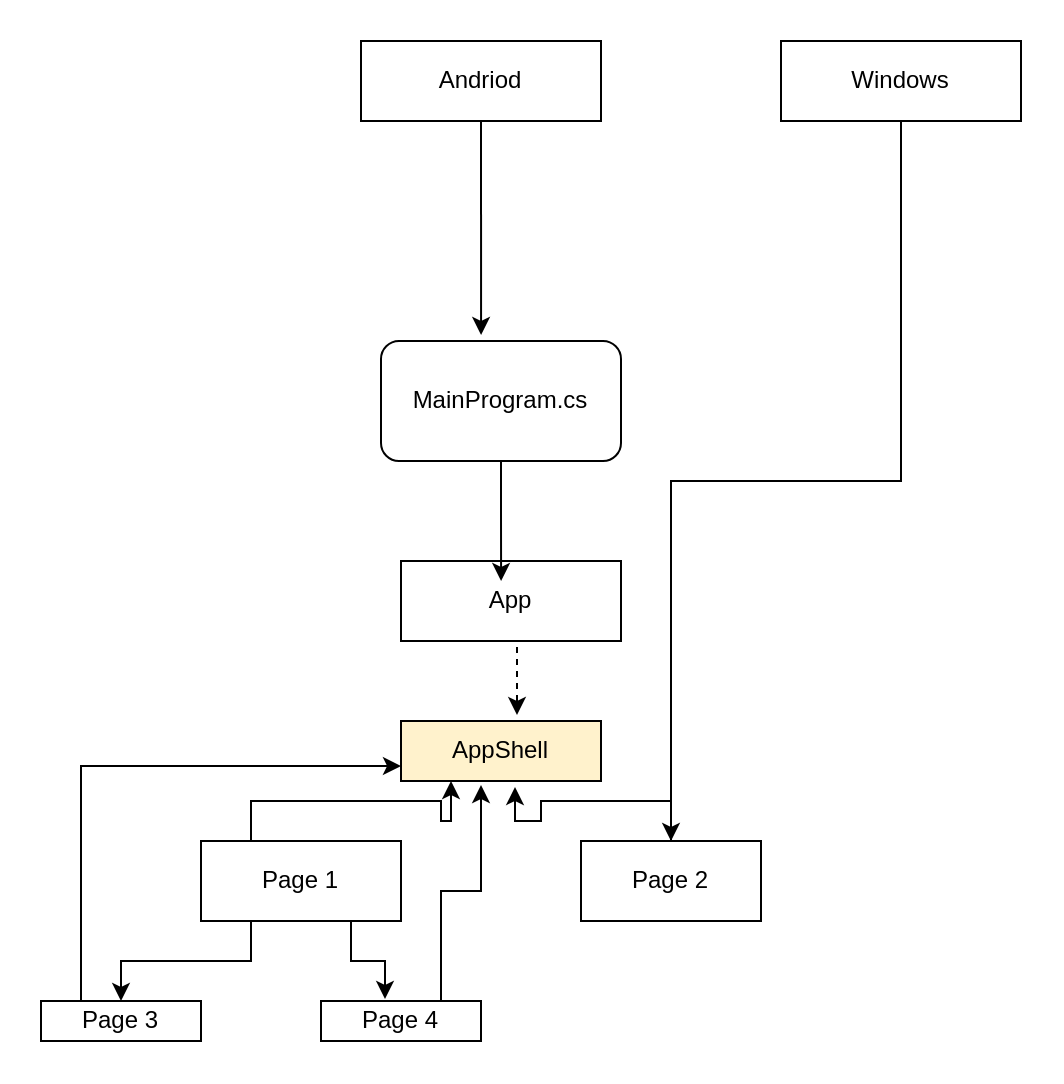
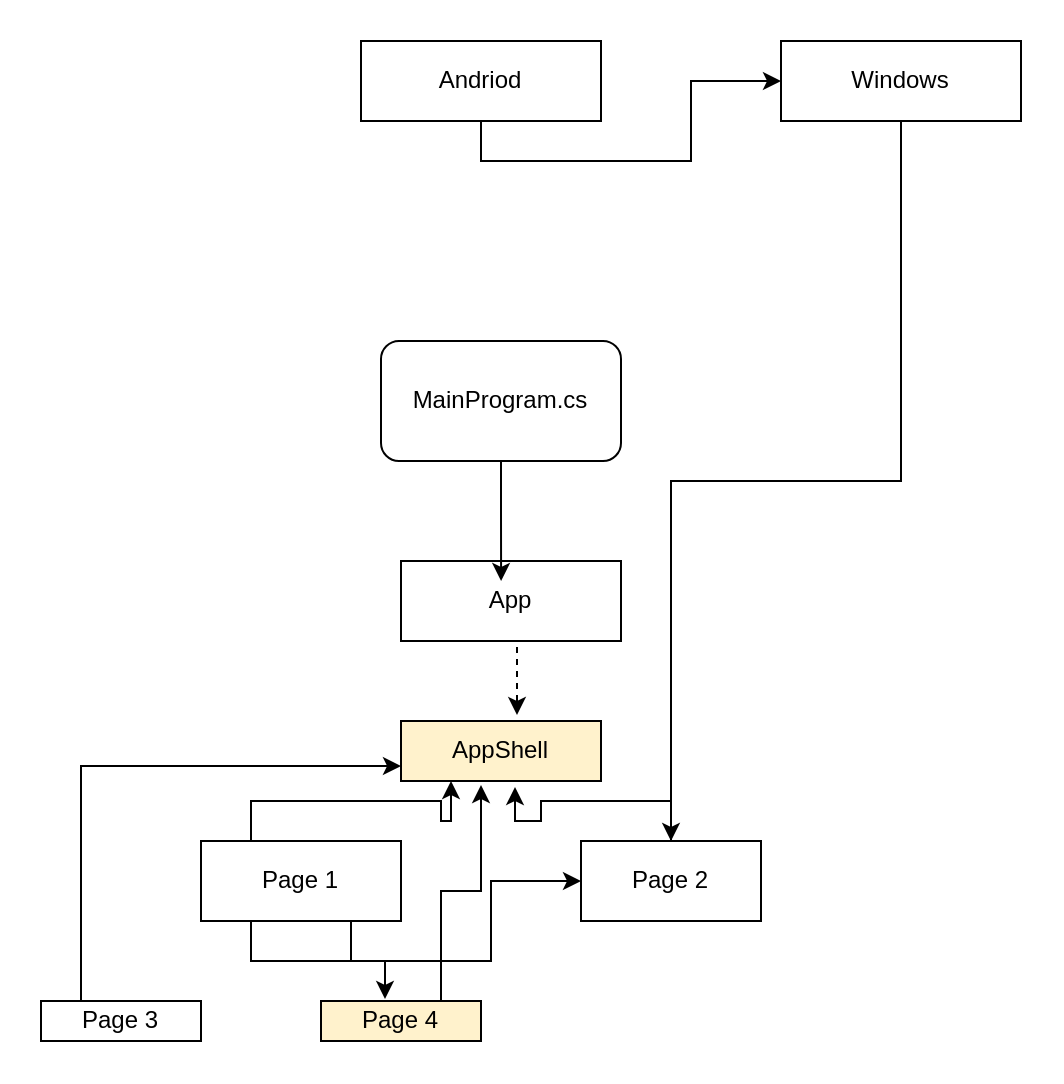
edge "Andriod" -> "MainProgram.cs": now "Andriod" -> "Windows"
edge "Page 1" -> "Page 3": now "Page 1" -> "Page 2"
node "Page 4": fillcolor #ffffff -> #fff2cc
